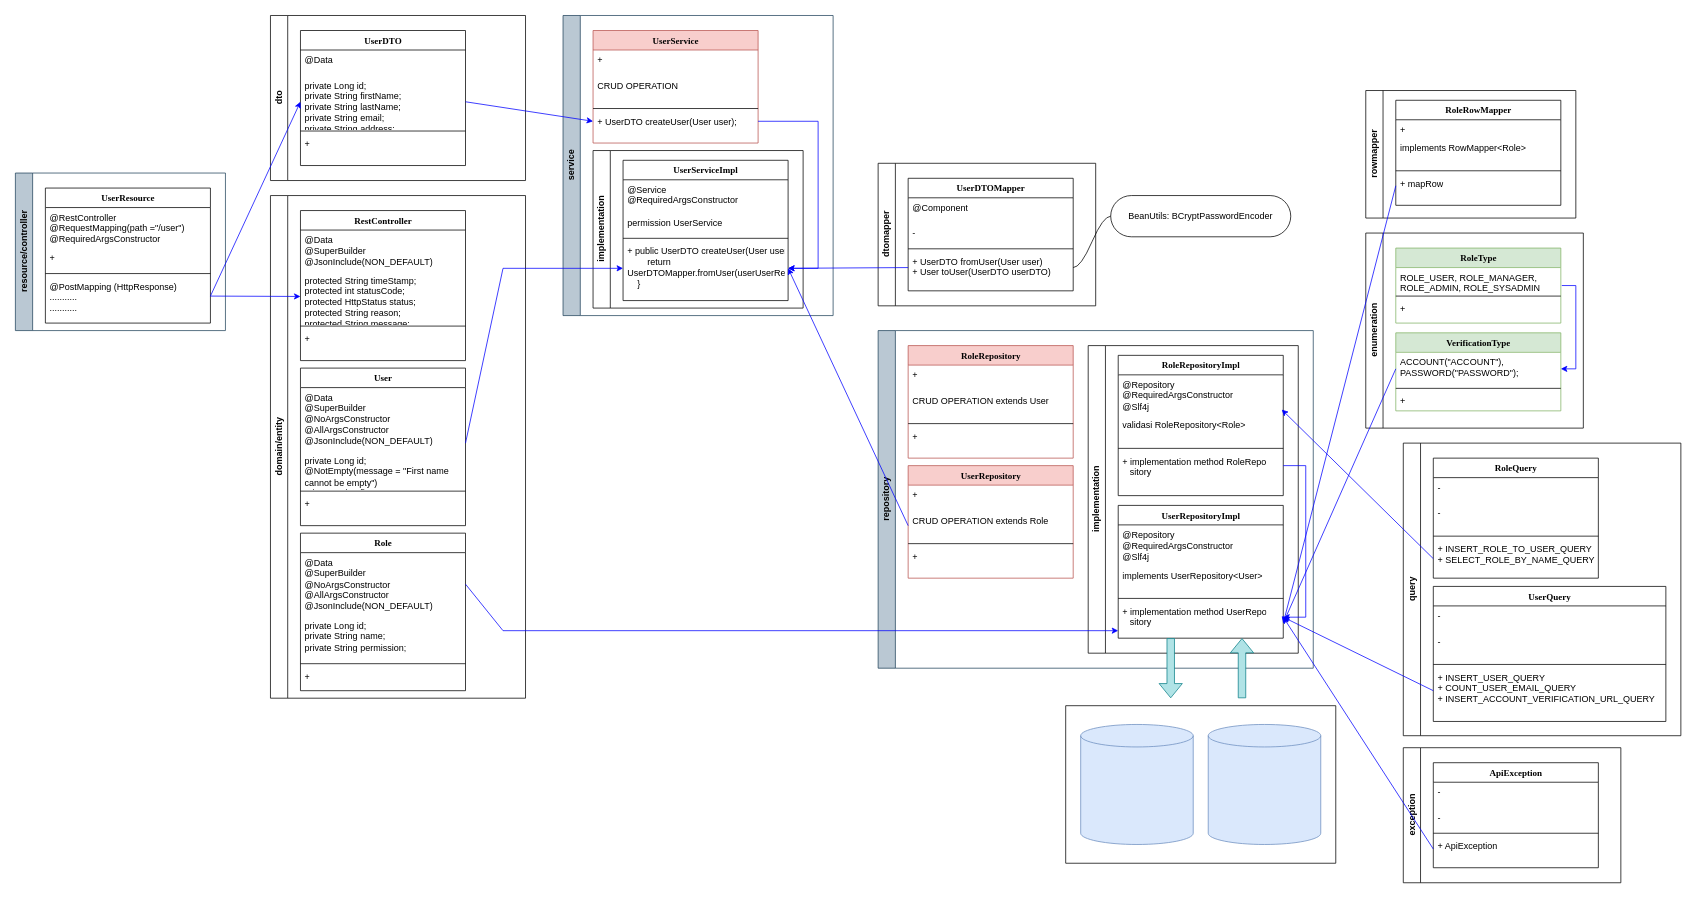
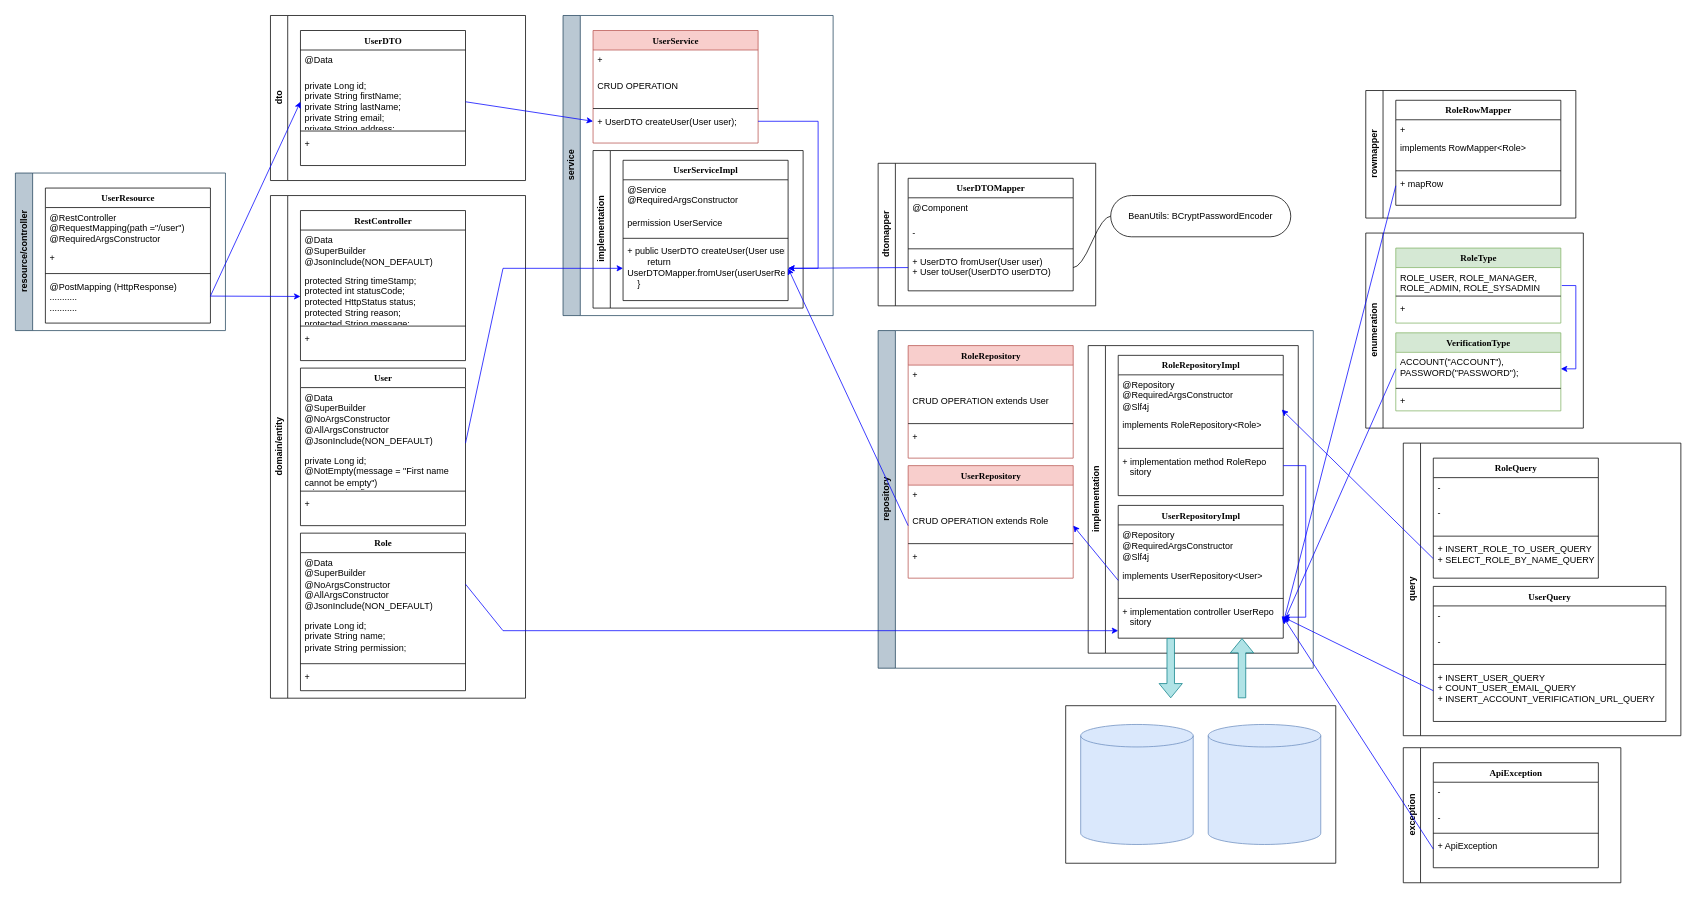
node "validasi RoleRepository<Role>": label "validasi RoleRepository<Role>" -> "implements RoleRepository<Role>"
edge "implements UserRepository<User>" -> "CRUD OPERATION extends Role": added
node "+ implementation method UserRepo sitory": label "+ implementation method UserRepo sitory" -> "+ implementation controller UserRepo sitory"
